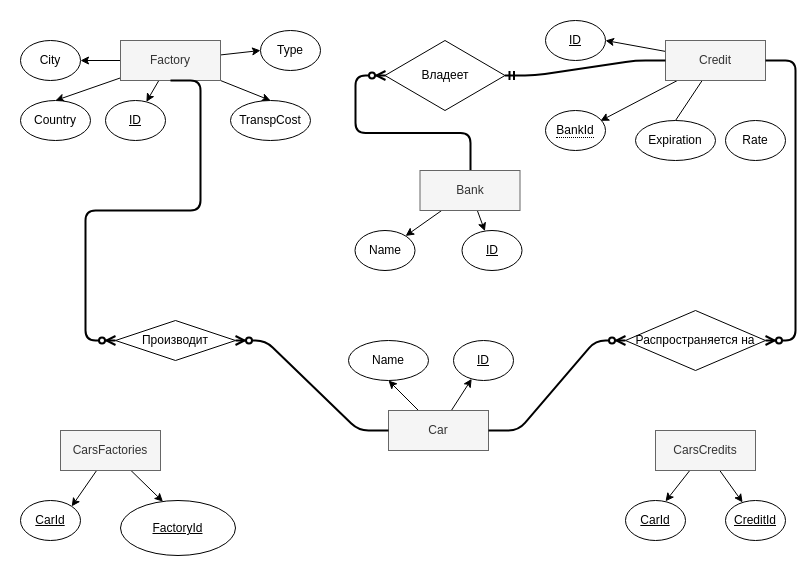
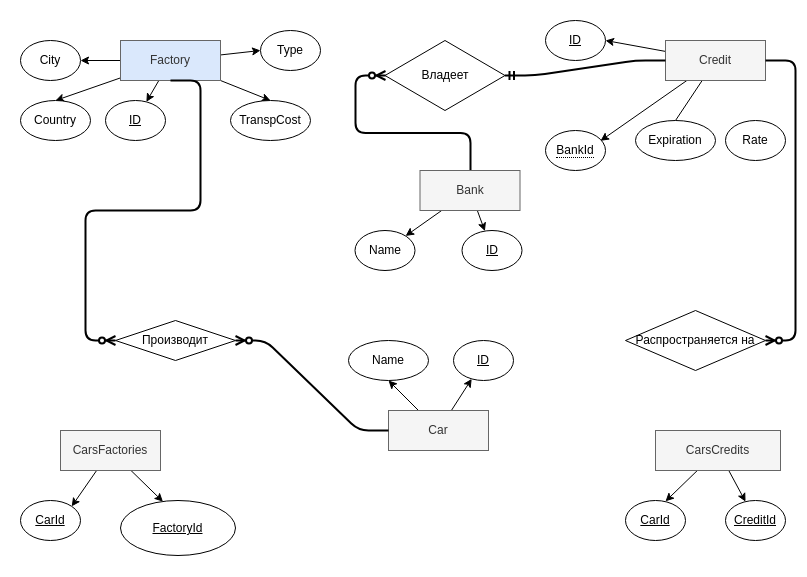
node "Factory": fillcolor #f5f5f5 -> #dae8fc
node "BankId": moved (576, 131) -> (576, 151)
edge "Car" -> "Распространяется на": removed
node "CarsCredits": size 100x40 -> 125x40
